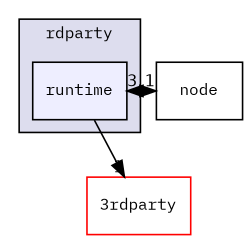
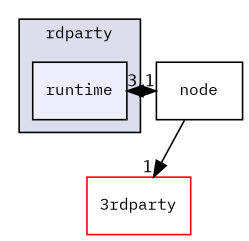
edge "runtime" -> "3rdparty": now "node" -> "3rdparty"
